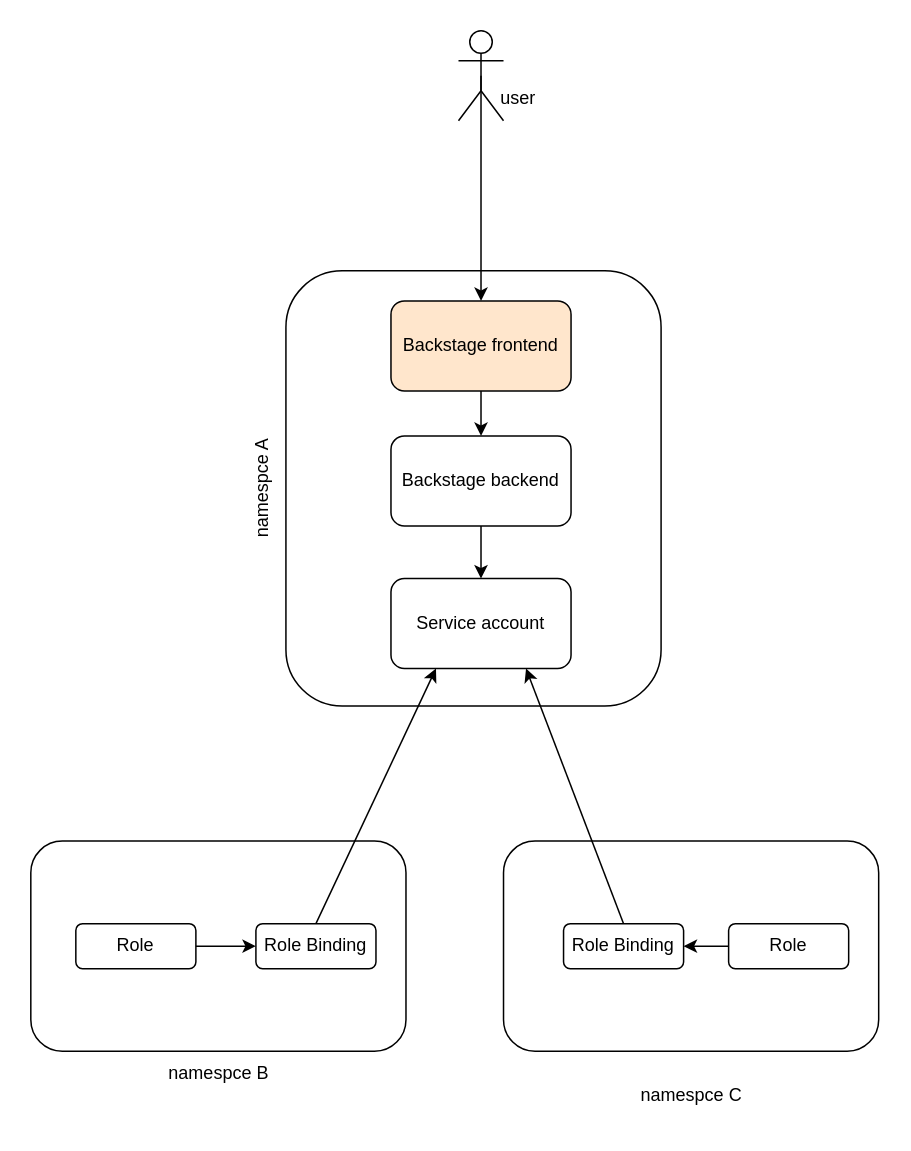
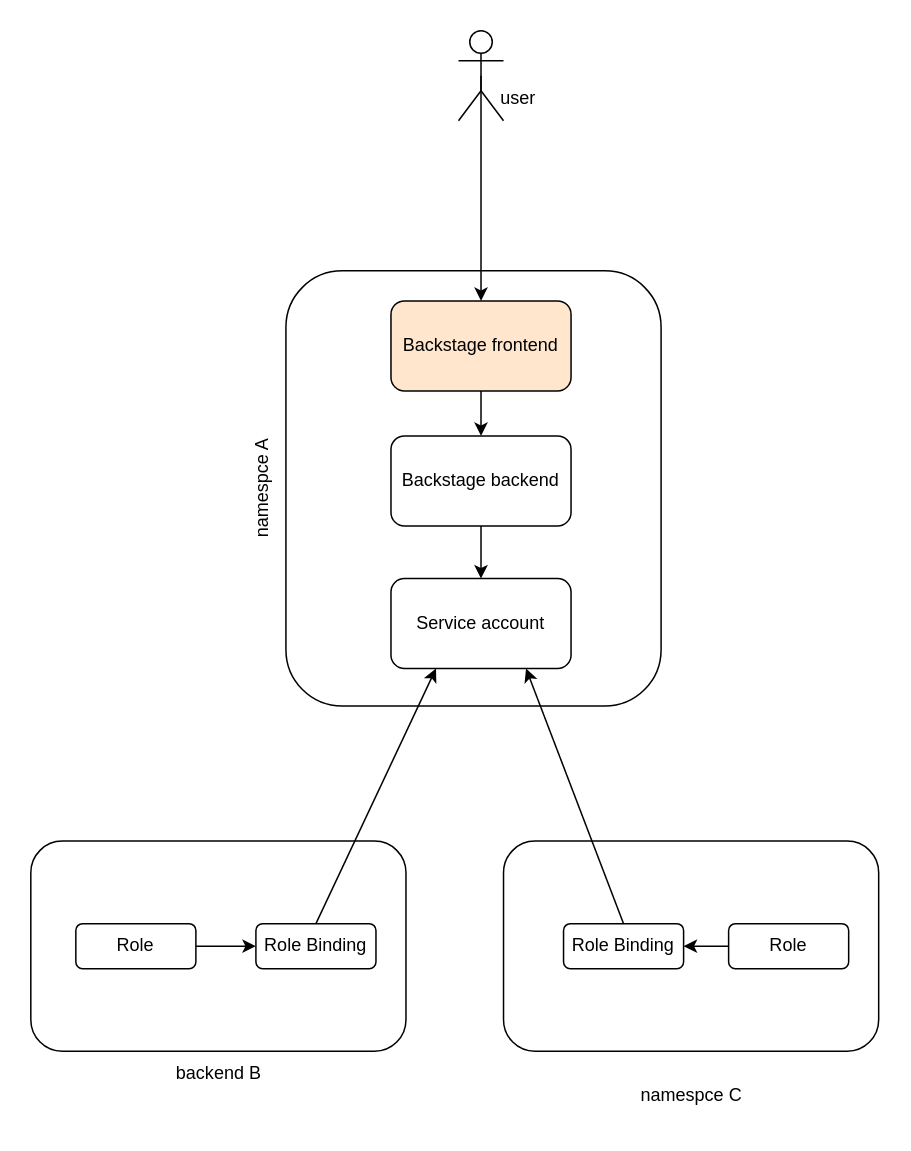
node "namespce B": label "namespce B" -> "backend B"
